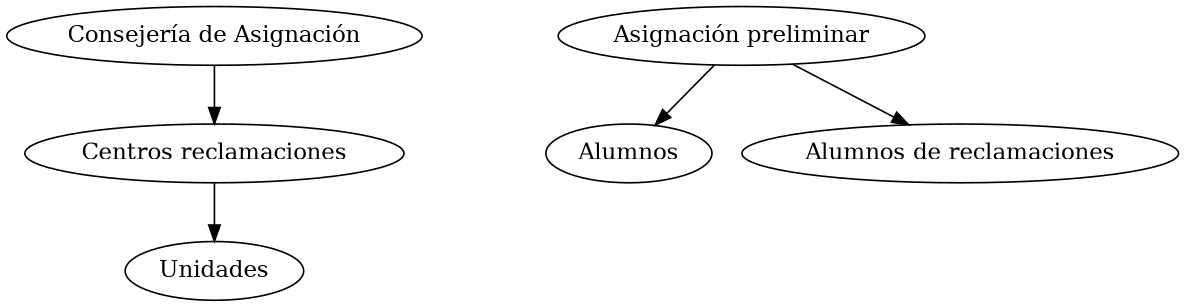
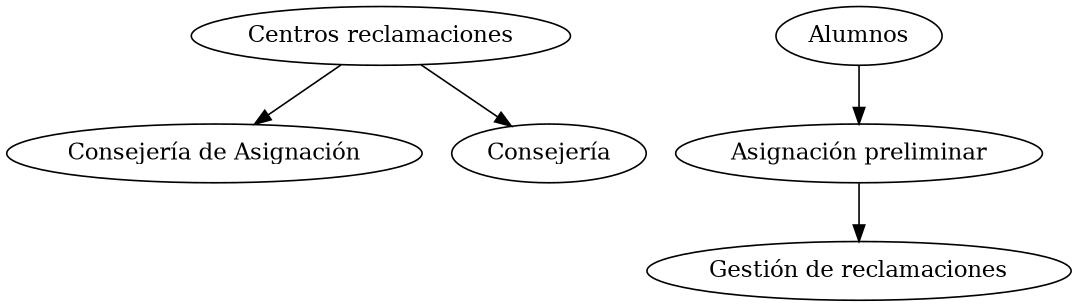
edge "Consejería de Asignación" -> "Centros reclamaciones": reversed
edge "Asignación preliminar" -> "Alumnos": reversed
node "Alumnos de reclamaciones": label "Alumnos de reclamaciones" -> "Gestión de reclamaciones"
node "Unidades": label "Unidades" -> "Consejería"
